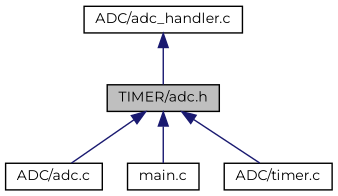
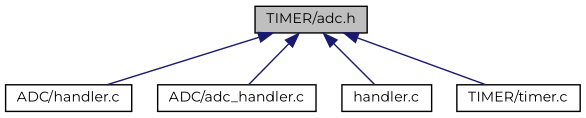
edge "TIMER/adc.h" -> "ADC/adc_handler.c": reversed
node "ADC/adc.c": label "ADC/adc.c" -> "ADC/handler.c"
node "main.c": label "main.c" -> "handler.c"
node "ADC/timer.c": label "ADC/timer.c" -> "TIMER/timer.c"
